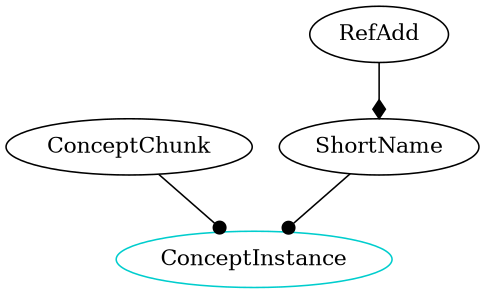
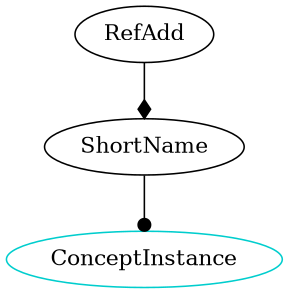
node "ConceptChunk": removed
